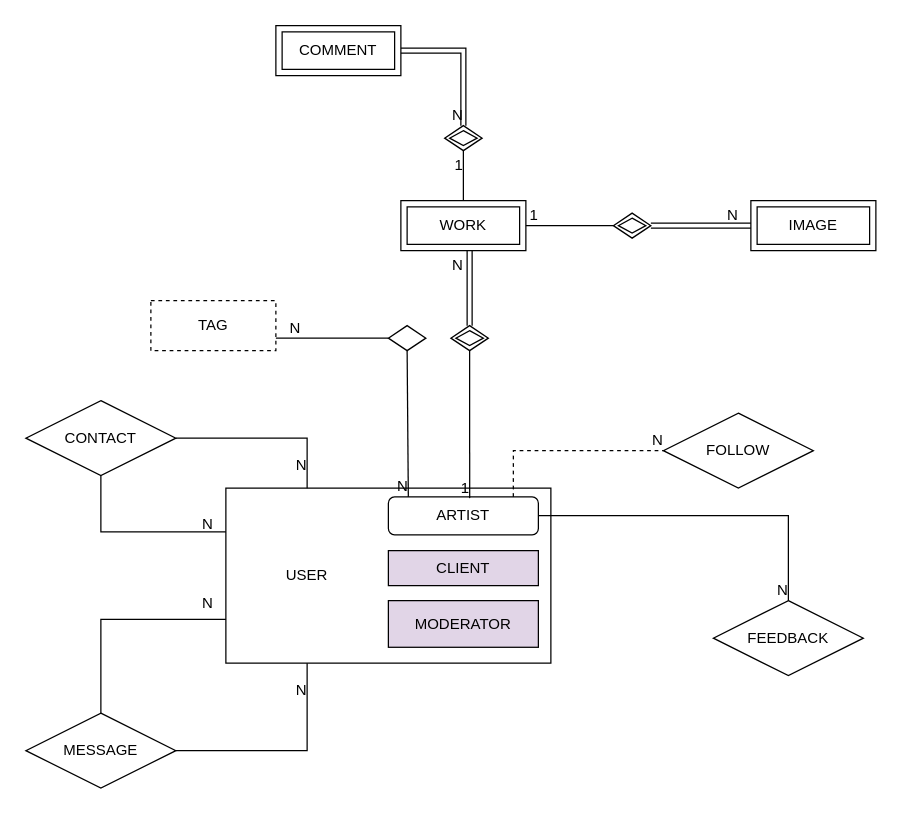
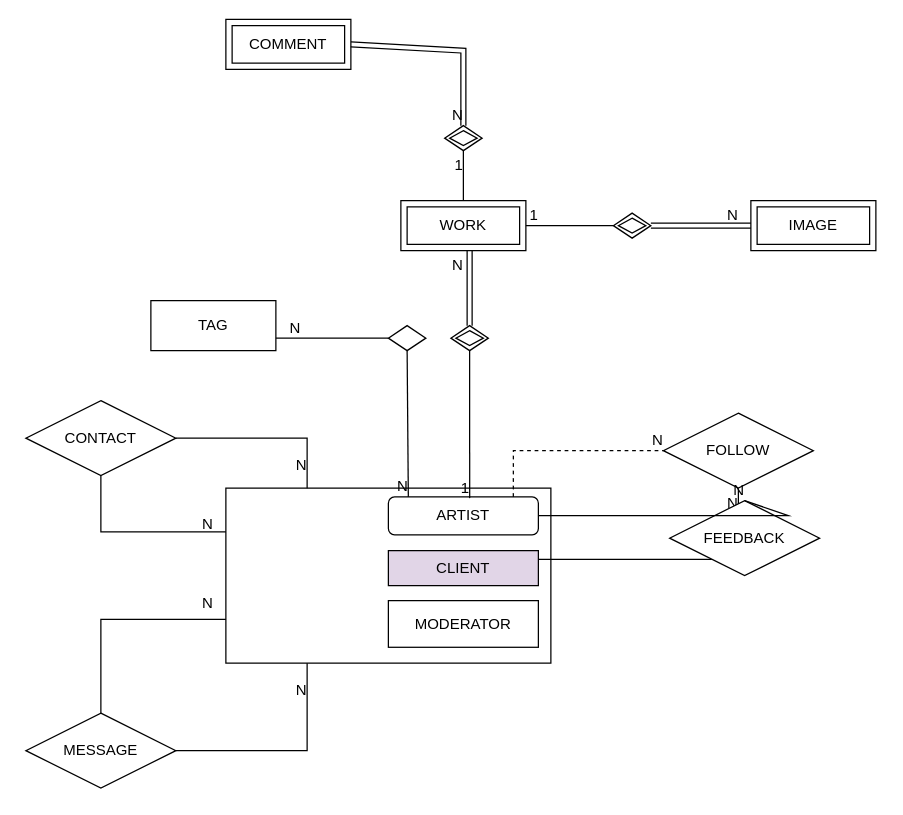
node "COMMENT": moved (338, 51) -> (288, 44)
node "TAG": style dashed -> solid
edge "FOLLOW" -- "CLIENT": added, label "N"
node "USER": removed
node "MODERATOR": fillcolor #e1d5e7 -> #ffffff
node "FEEDBACK": moved (788, 638) -> (744, 538)
